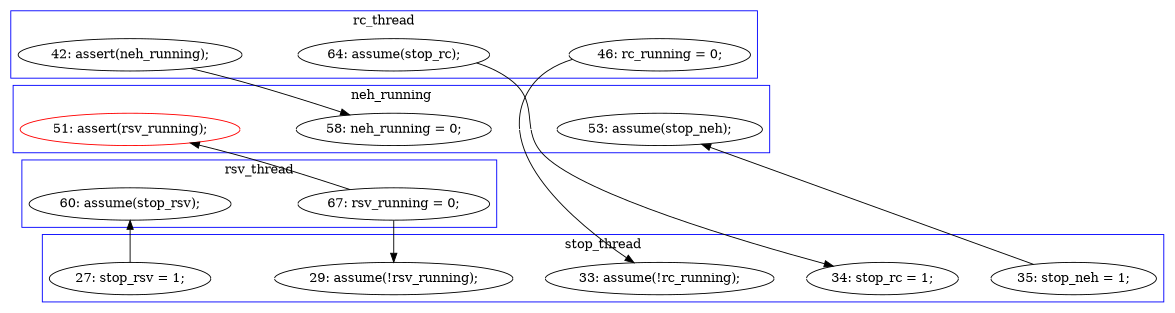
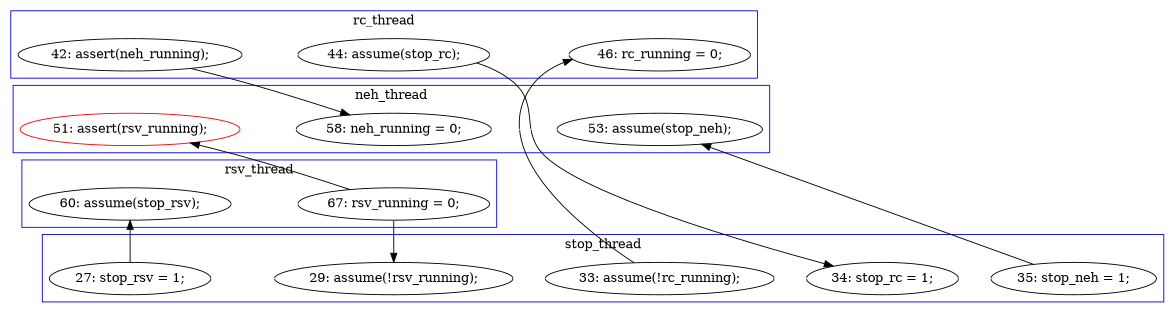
node "64: assume(stop_rc);": label "64: assume(stop_rc);" -> "44: assume(stop_rc);"
cluster "neh_running": label "neh_running" -> "neh_thread"
edge "46: rc_running = 0;" -> "33: assume(!rc_running);": reversed
